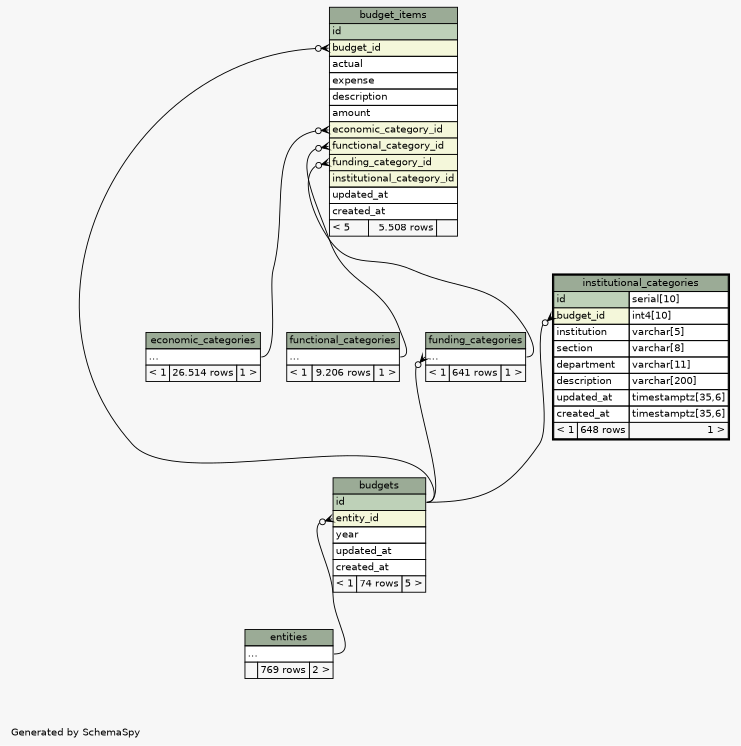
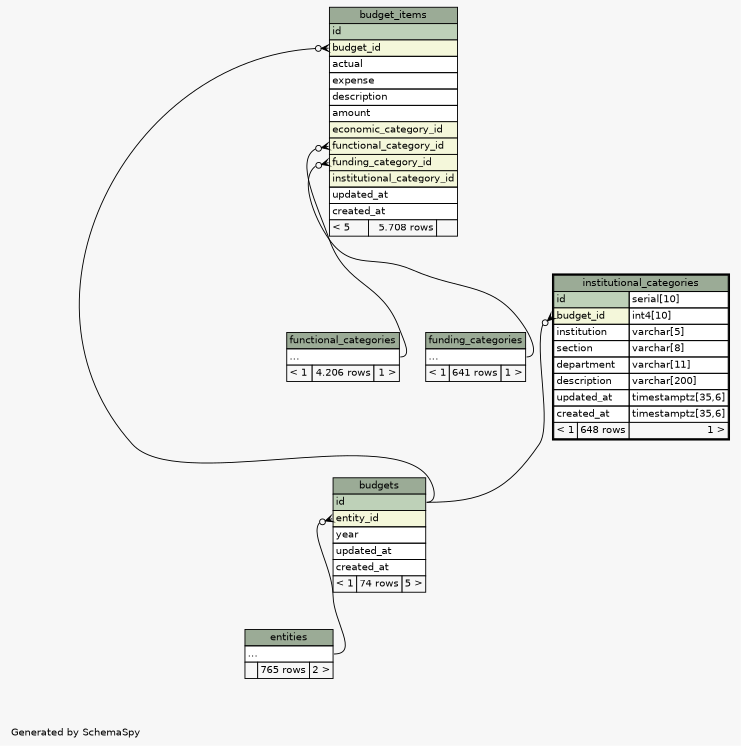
node "budget_items": text "5.508 rows" -> "5.708 rows"
node "economic_categories": removed
node "functional_categories": text "9.206 rows" -> "4.206 rows"
edge "budgets" -> "funding_categories": removed
node "entities": text "769 rows" -> "765 rows"
